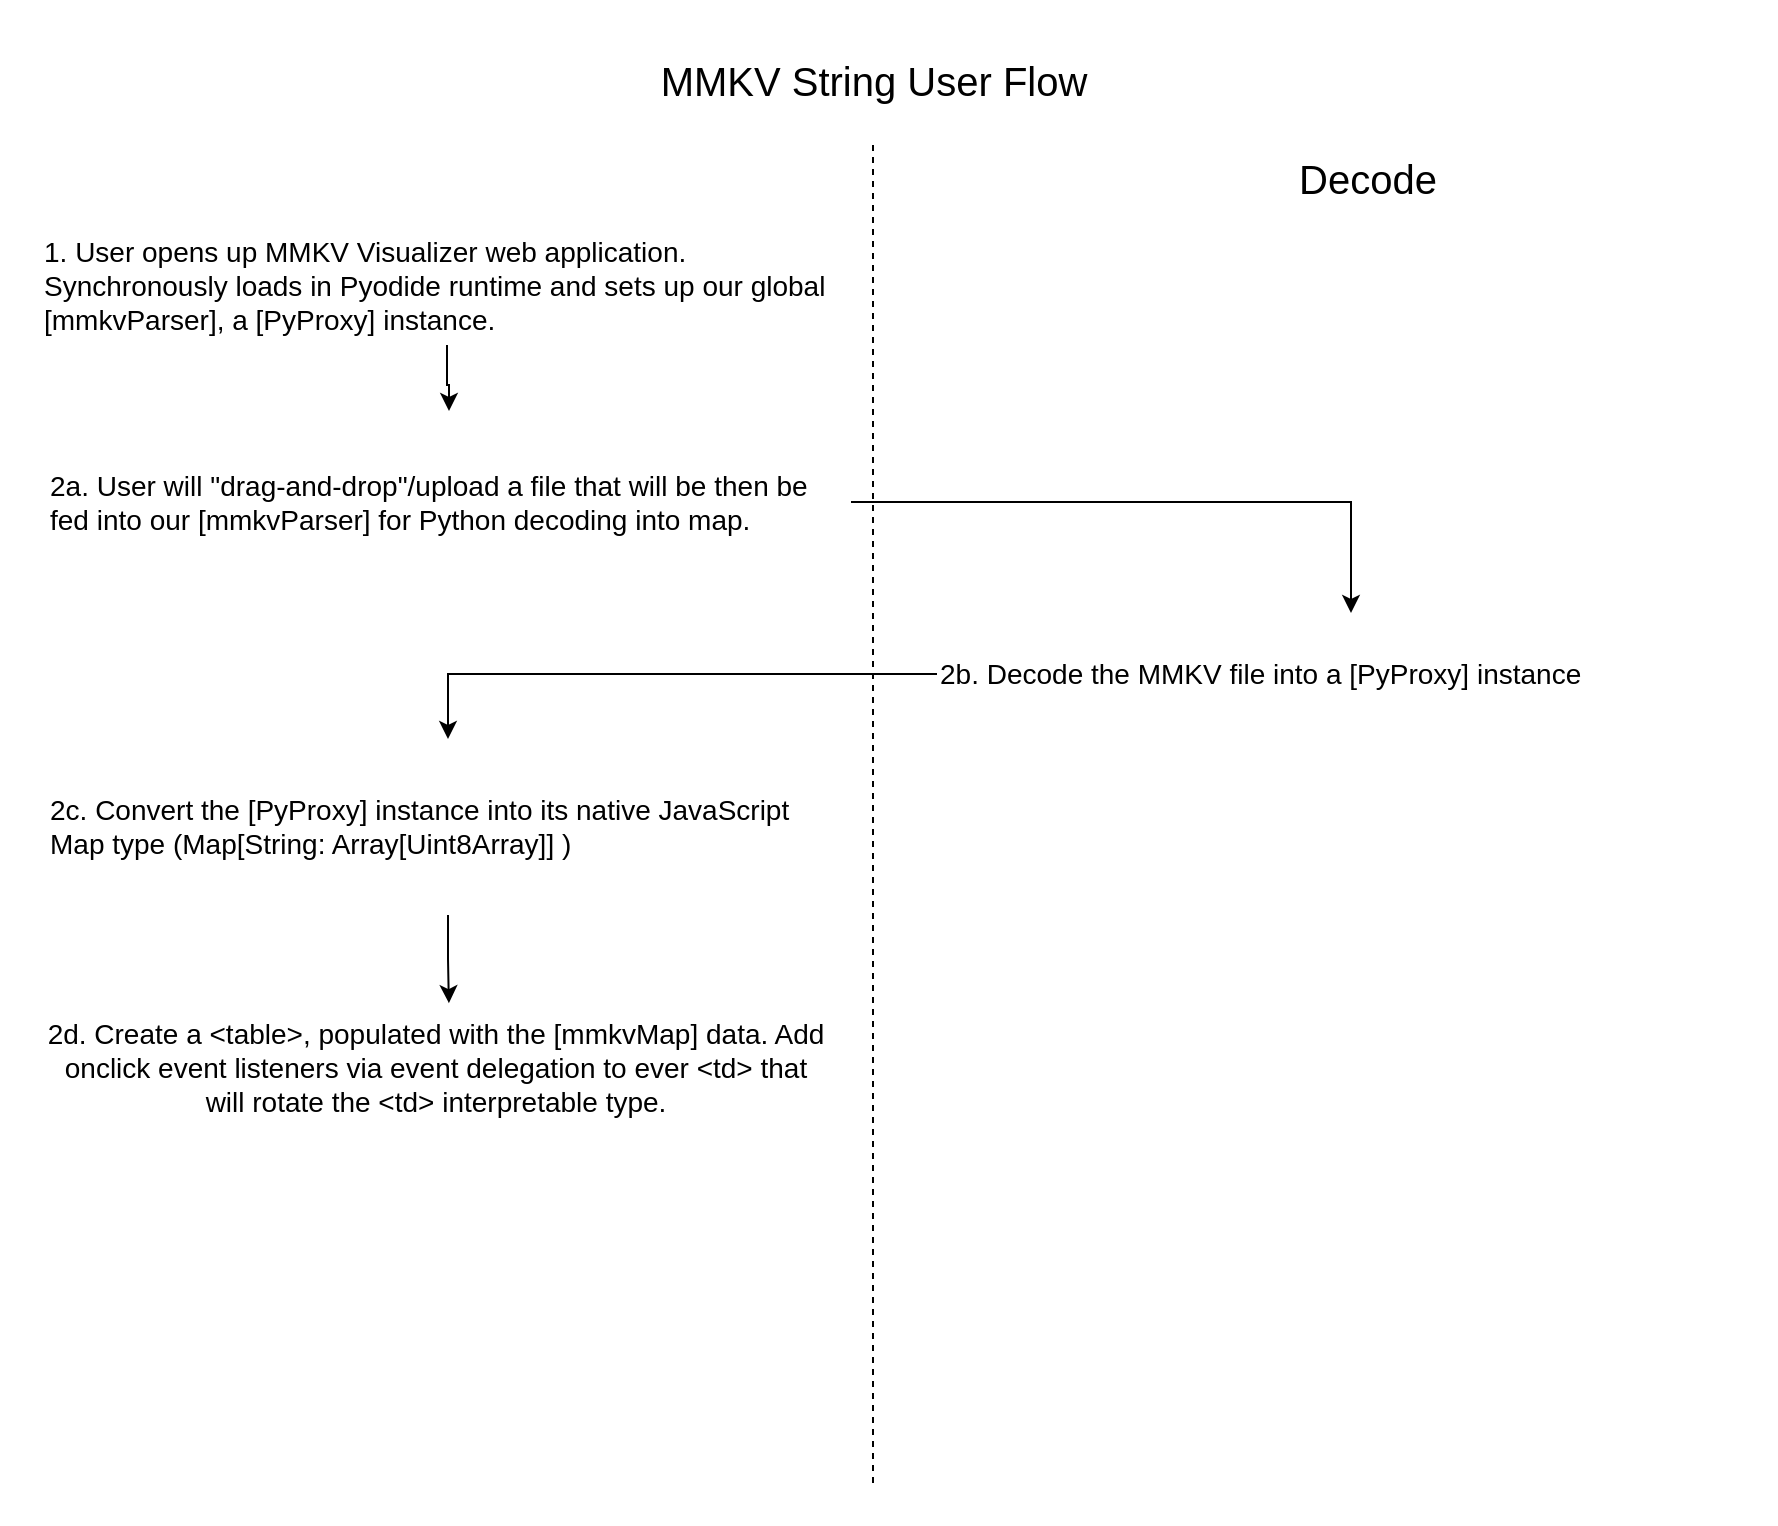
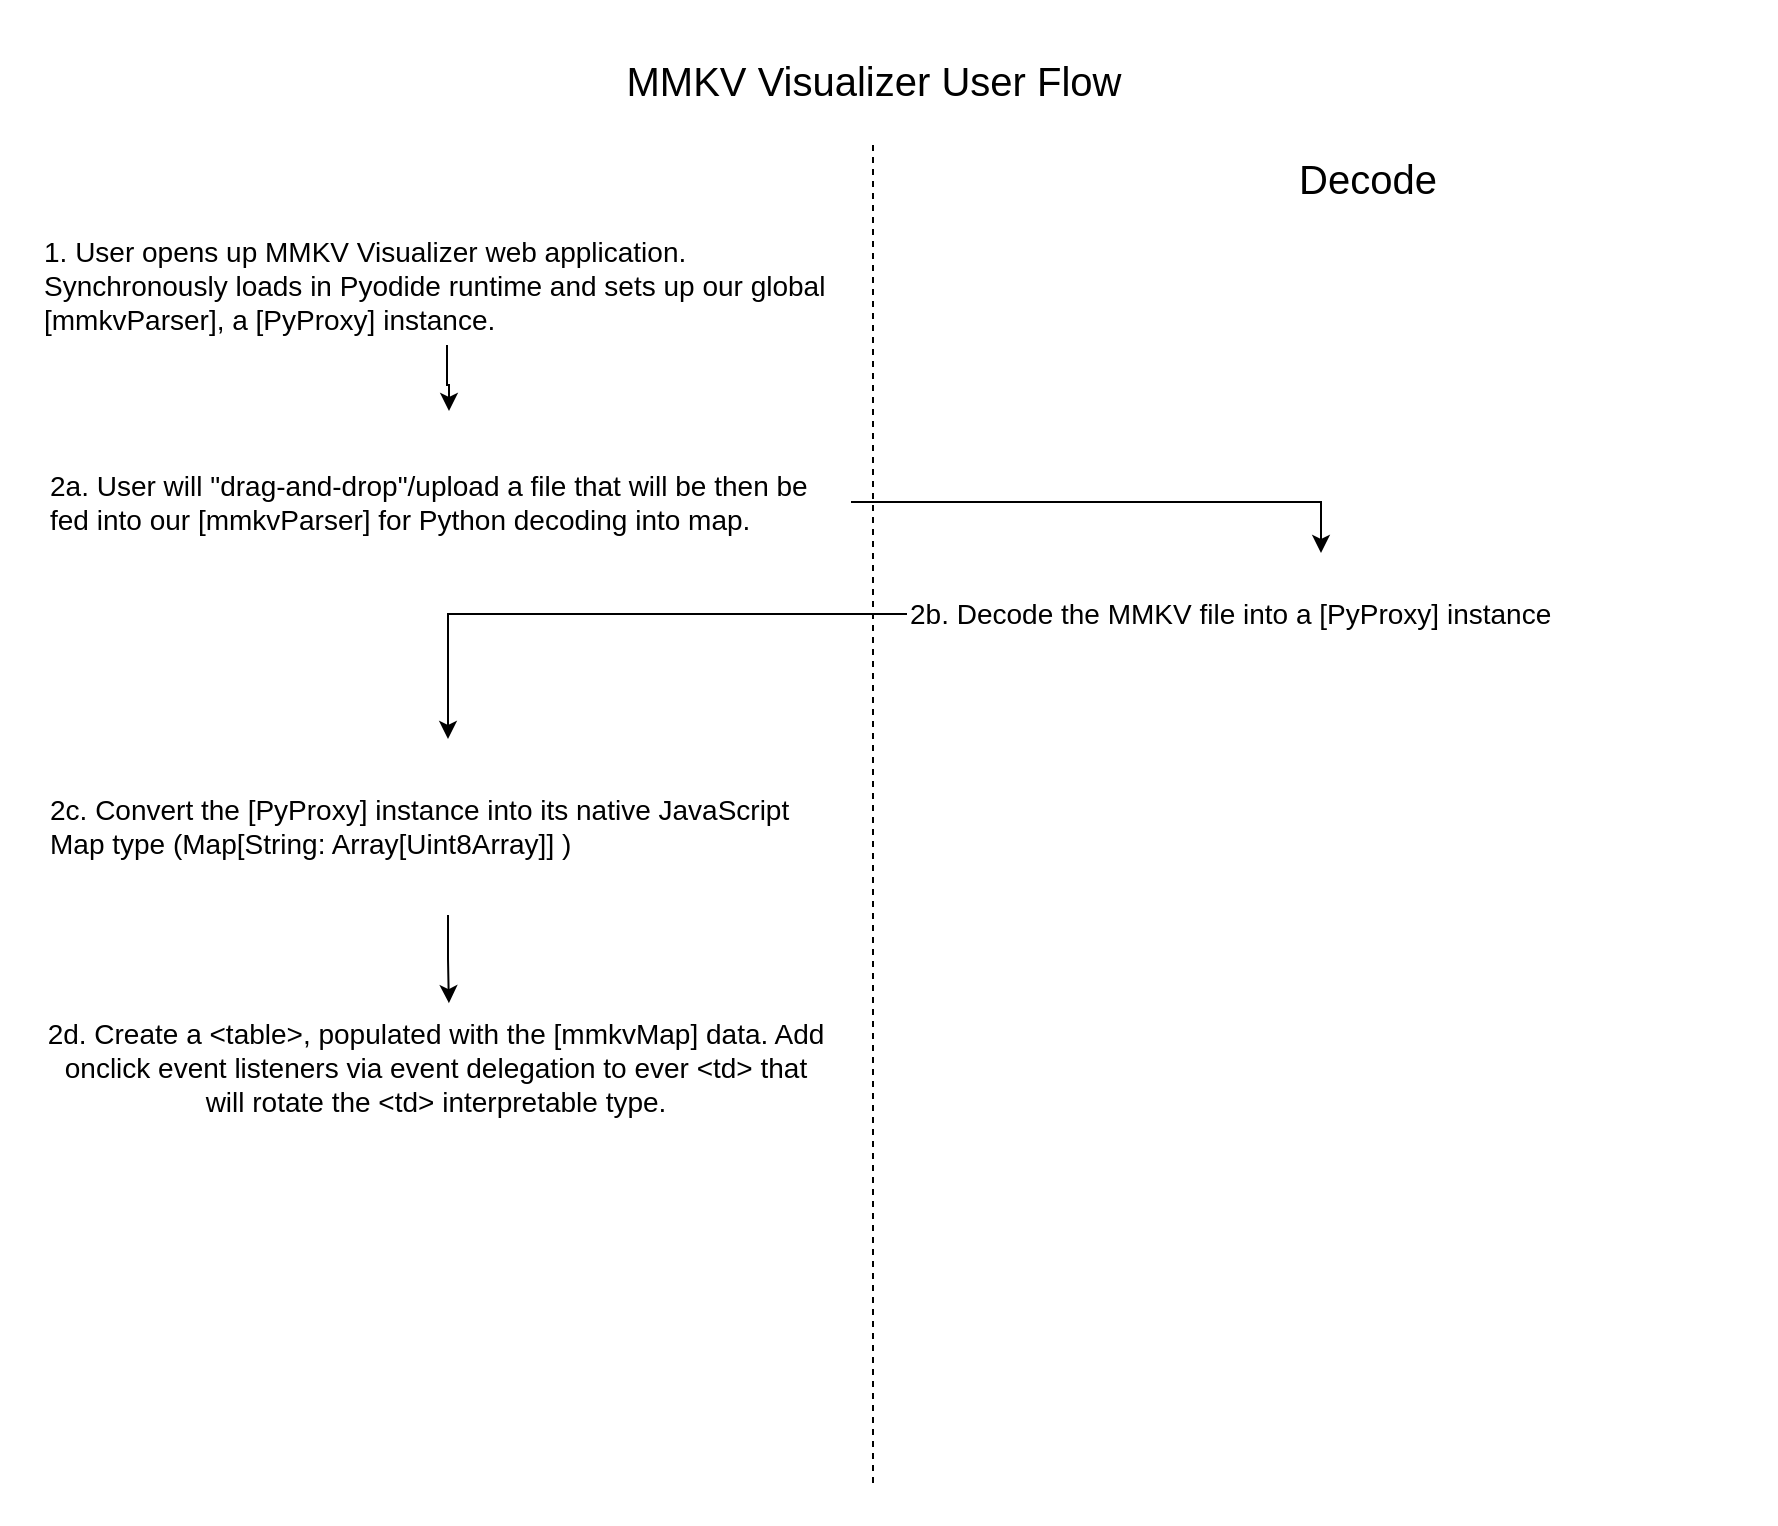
node "MMKV String User Flow": label "MMKV String User Flow" -> "MMKV Visualizer User Flow"
node "2b. Decode the MMKV file into a [PyProxy] instance": moved (1351, 674) -> (1321, 614)
